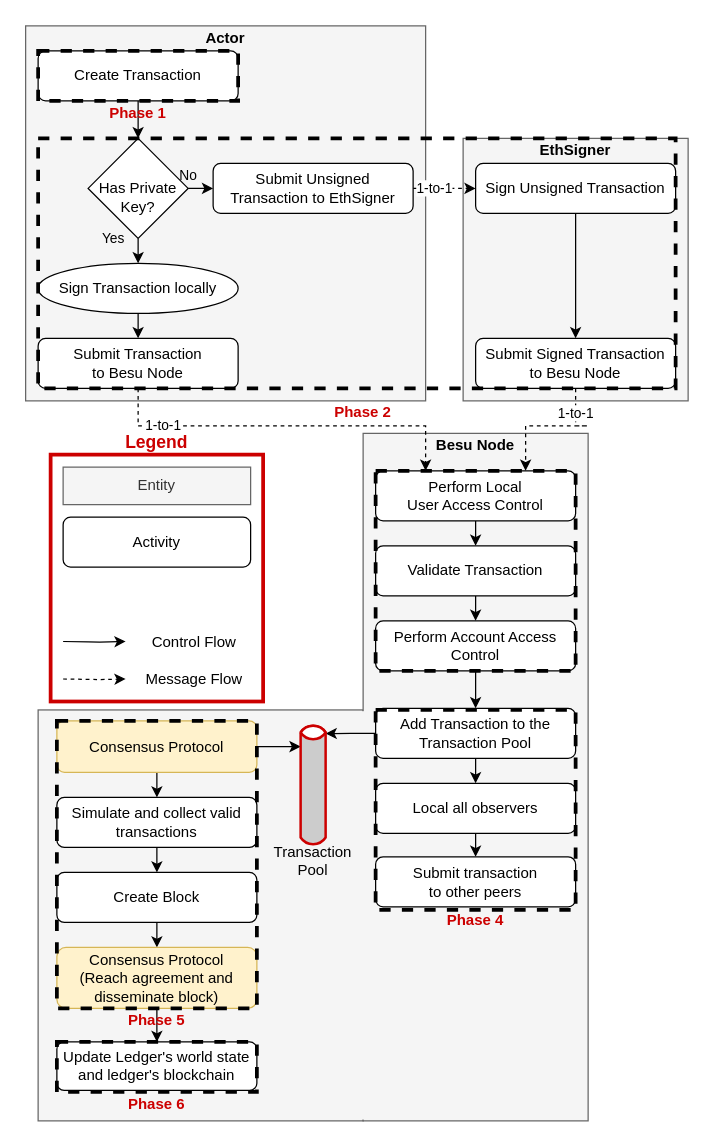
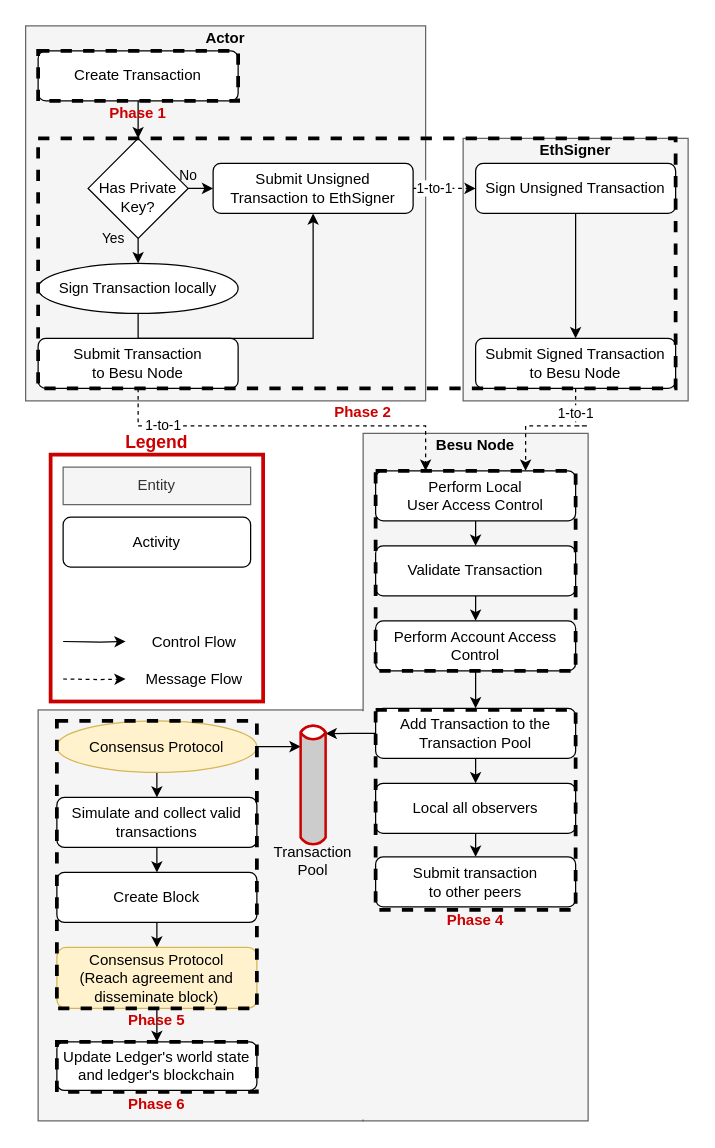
edge "Sign Transaction locally" -> "Submit Transaction to Besu Node": now "Sign Transaction locally" -> "Submit Unsigned Transaction to EthSigner"
node "Consensus Protocol": shape rounded rectangle -> ellipse
